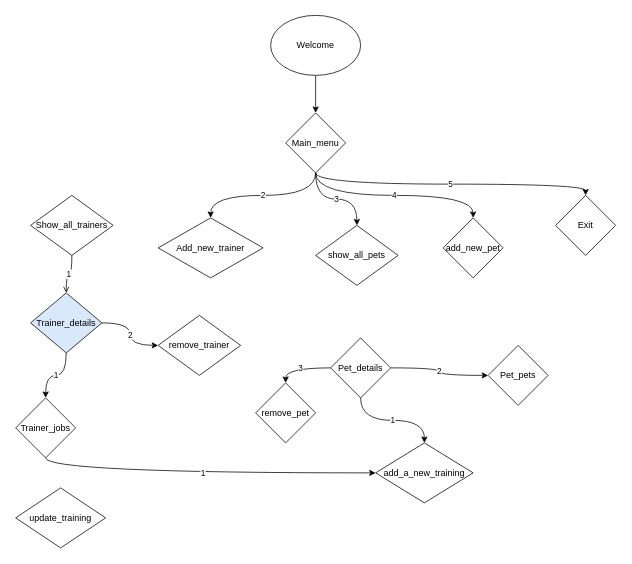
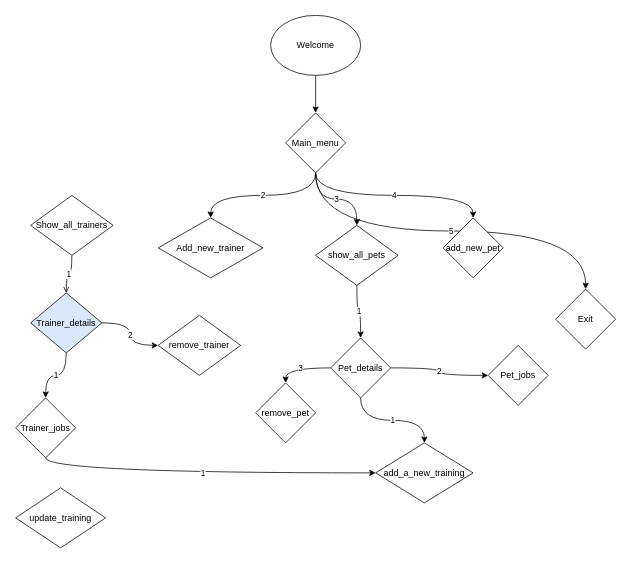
node "Exit": moved (585, 225) -> (585, 319)
edge "show_all_pets" -> "Pet_details": added, label "1"
node "Pet_pets": label "Pet_pets" -> "Pet_jobs"
